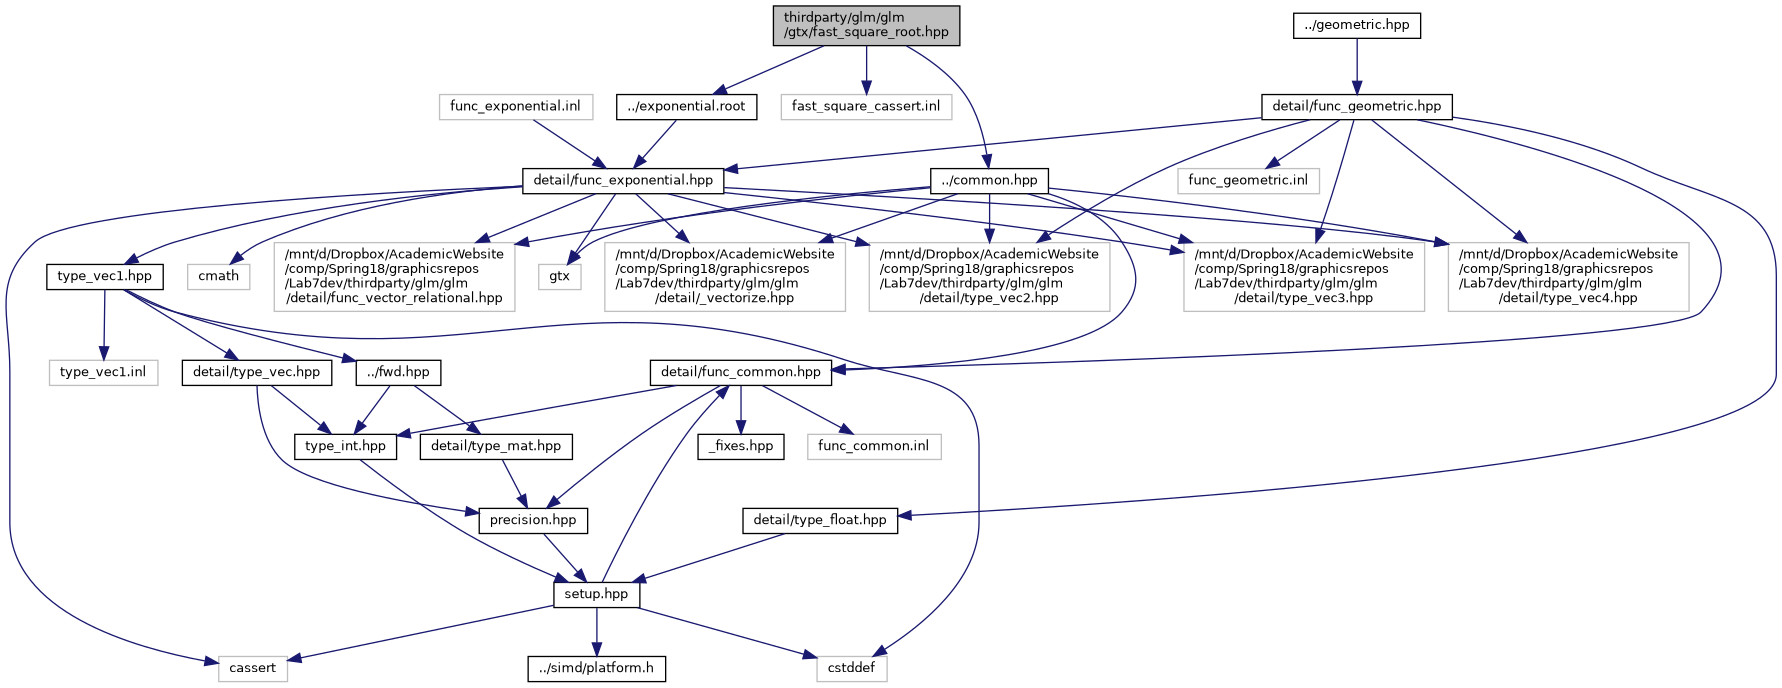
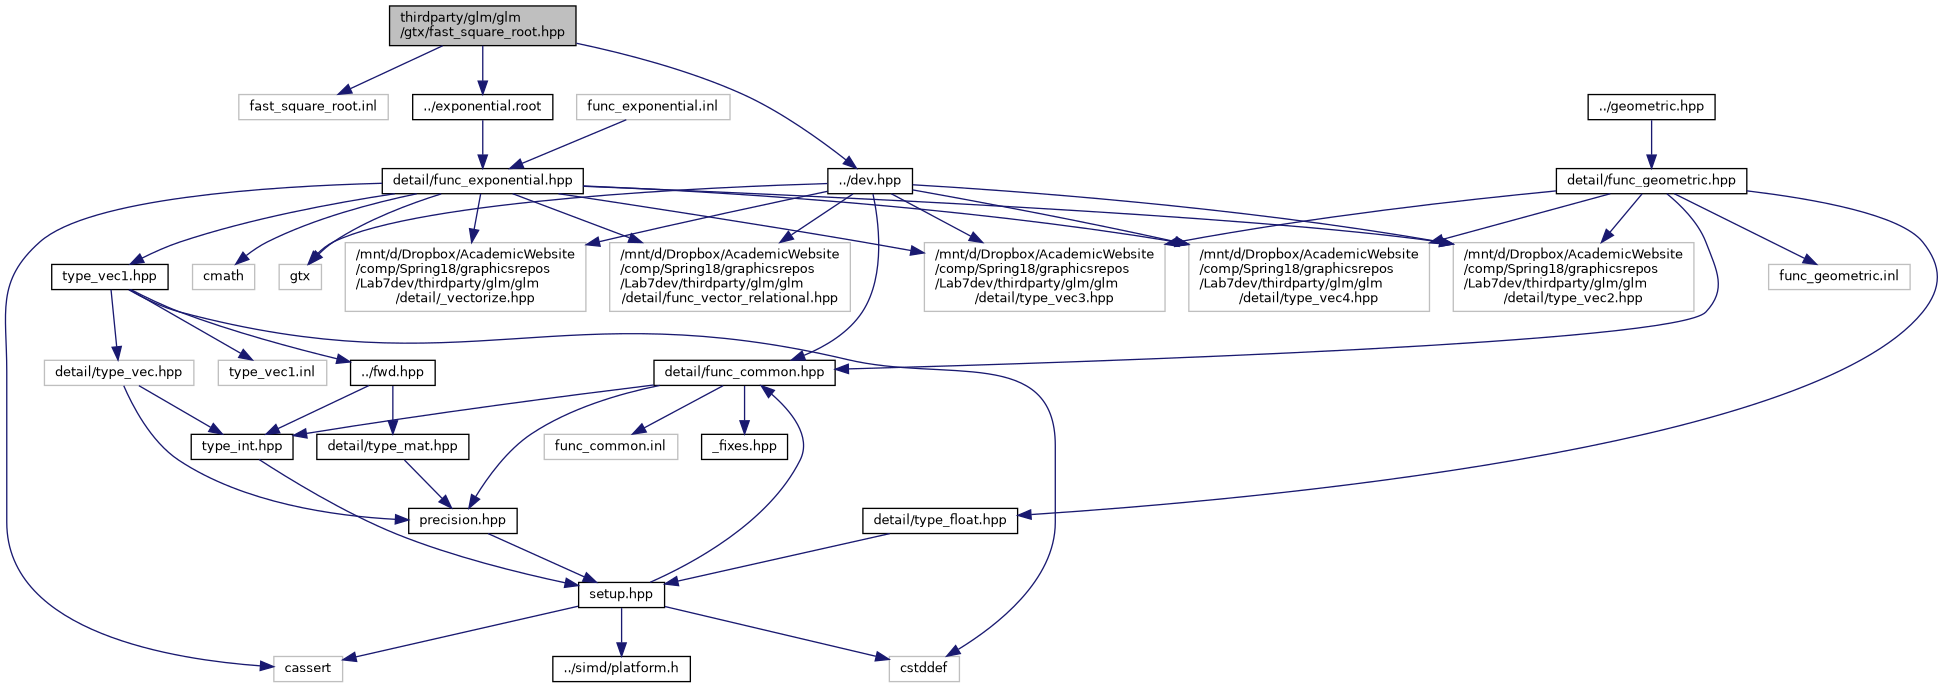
node "fast_square_cassert.inl": label "fast_square_cassert.inl" -> "fast_square_root.inl"
edge "detail/func_geometric.hpp" -> "detail/func_exponential.hpp": removed
node "../common.hpp": label "../common.hpp" -> "../dev.hpp"
node "detail/type_vec.hpp": color black -> grey75
